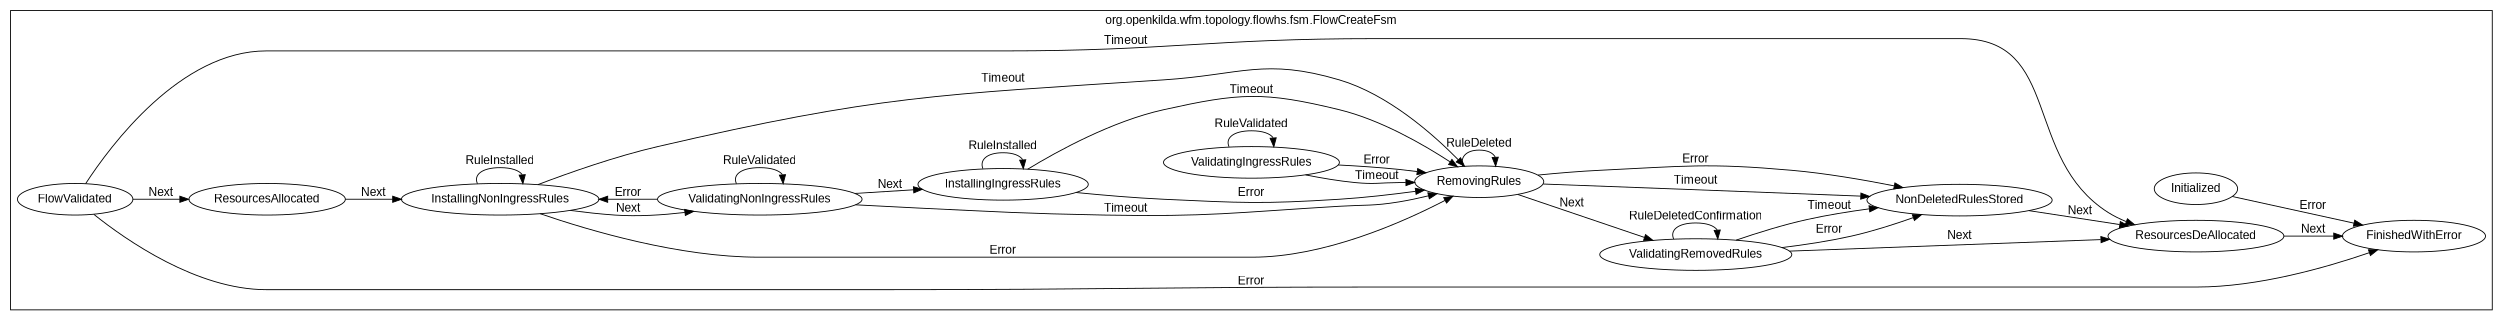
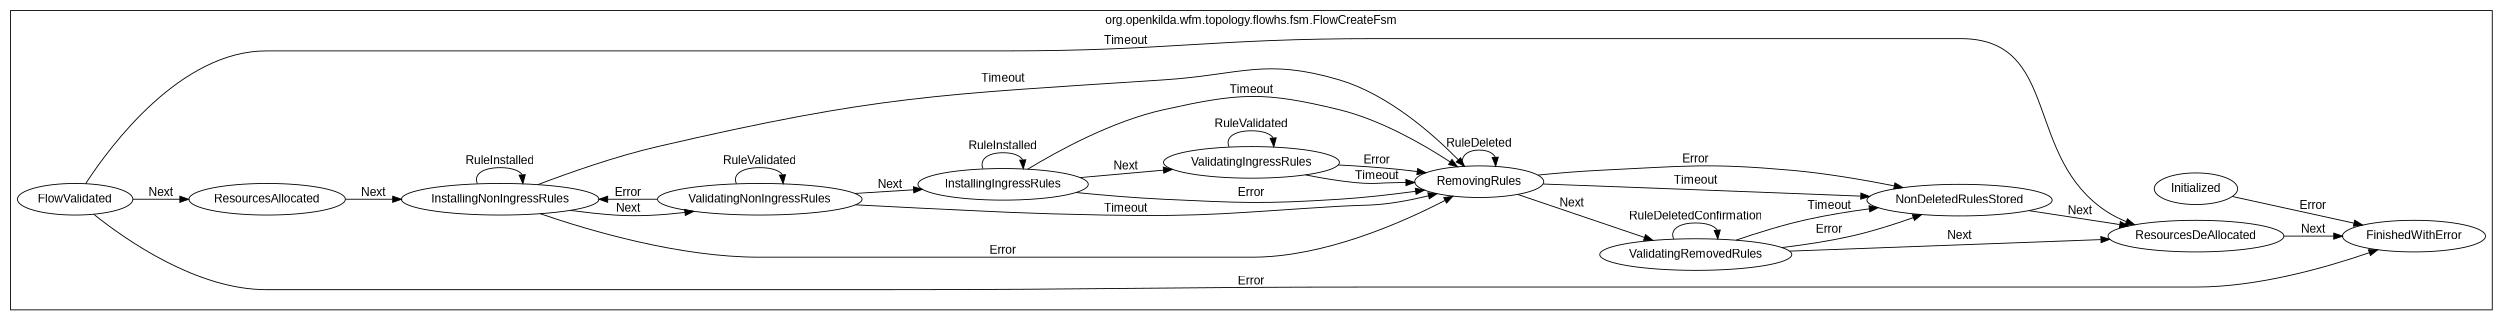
edge "InstallingIngressRules" -> "ValidatingIngressRules": added, label "Next"
